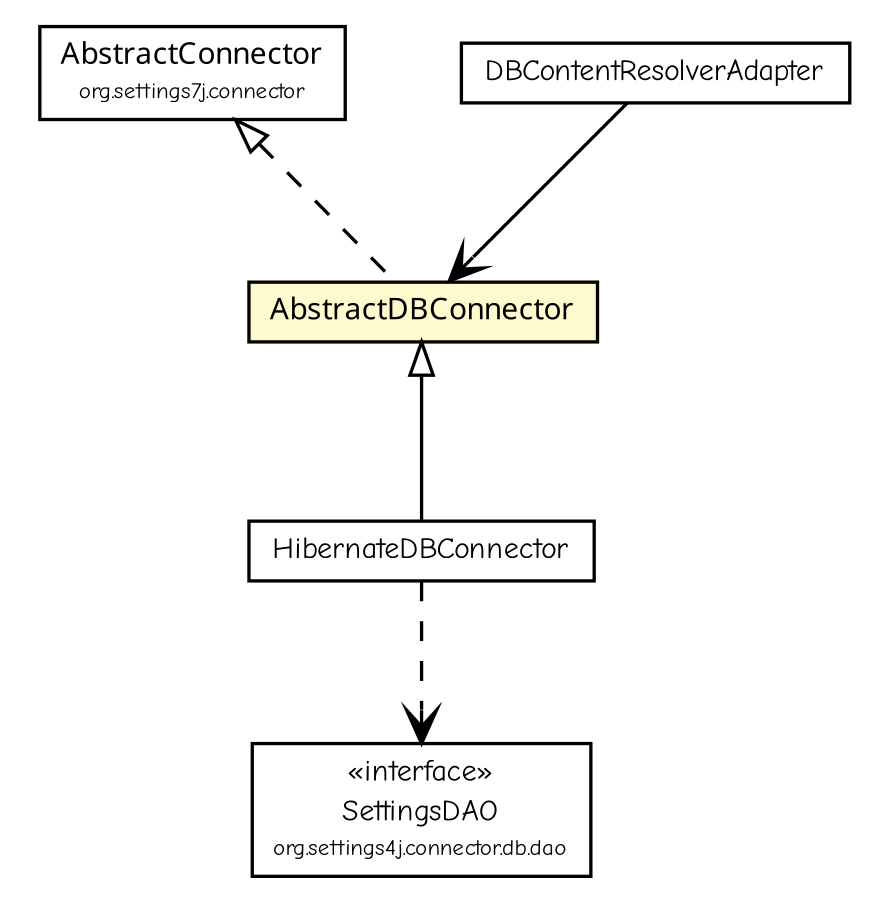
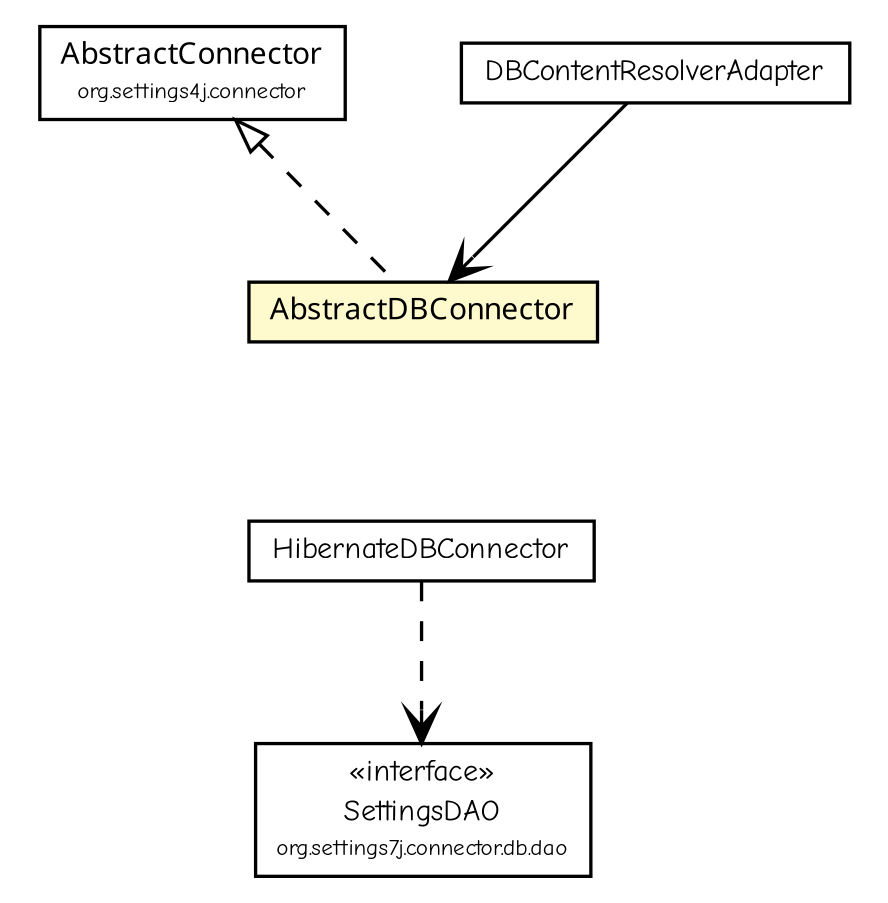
node "AbstractConnector": text "org.settings7j.connector" -> "org.settings4j.connector"
edge "HibernateDBConnector" -> "AbstractDBConnector": removed
node "SettingsDAO": text "org.settings4j.connector.db.dao" -> "org.settings7j.connector.db.dao"
